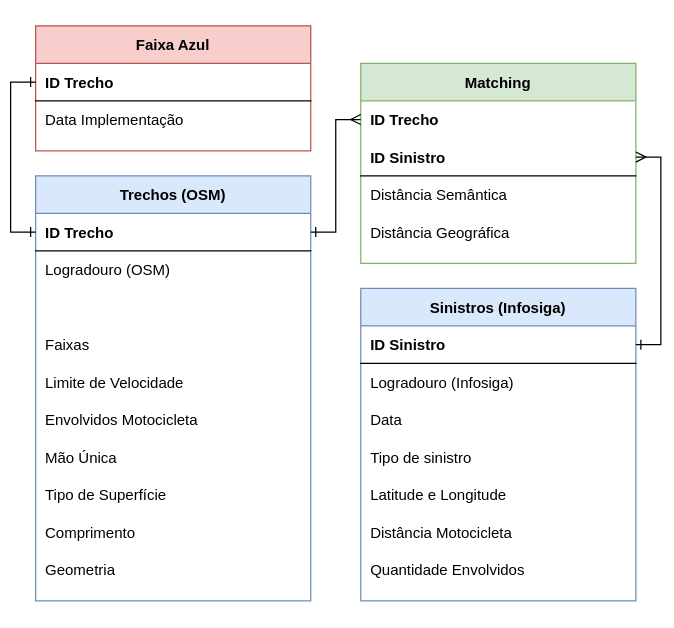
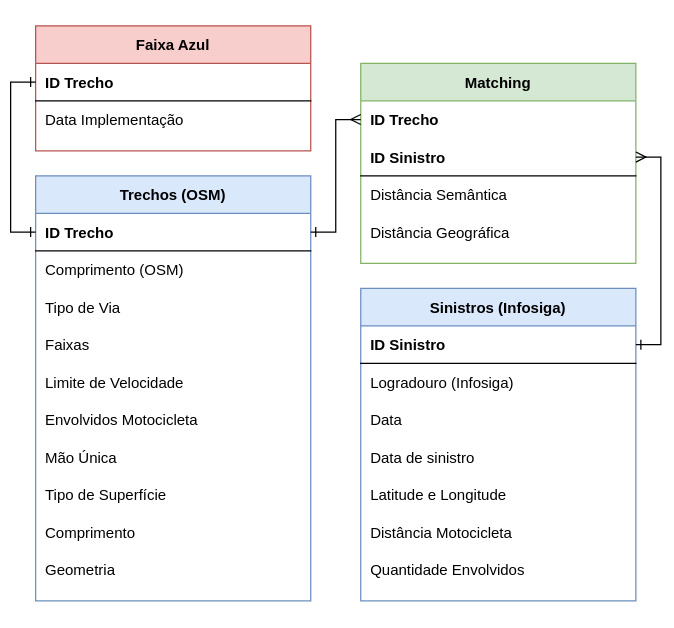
node "Logradouro (OSM)": label "Logradouro (OSM)" -> "Comprimento (OSM)"
node "Tipo de Via": added
node "Tipo de sinistro": label "Tipo de sinistro" -> "Data de sinistro"
